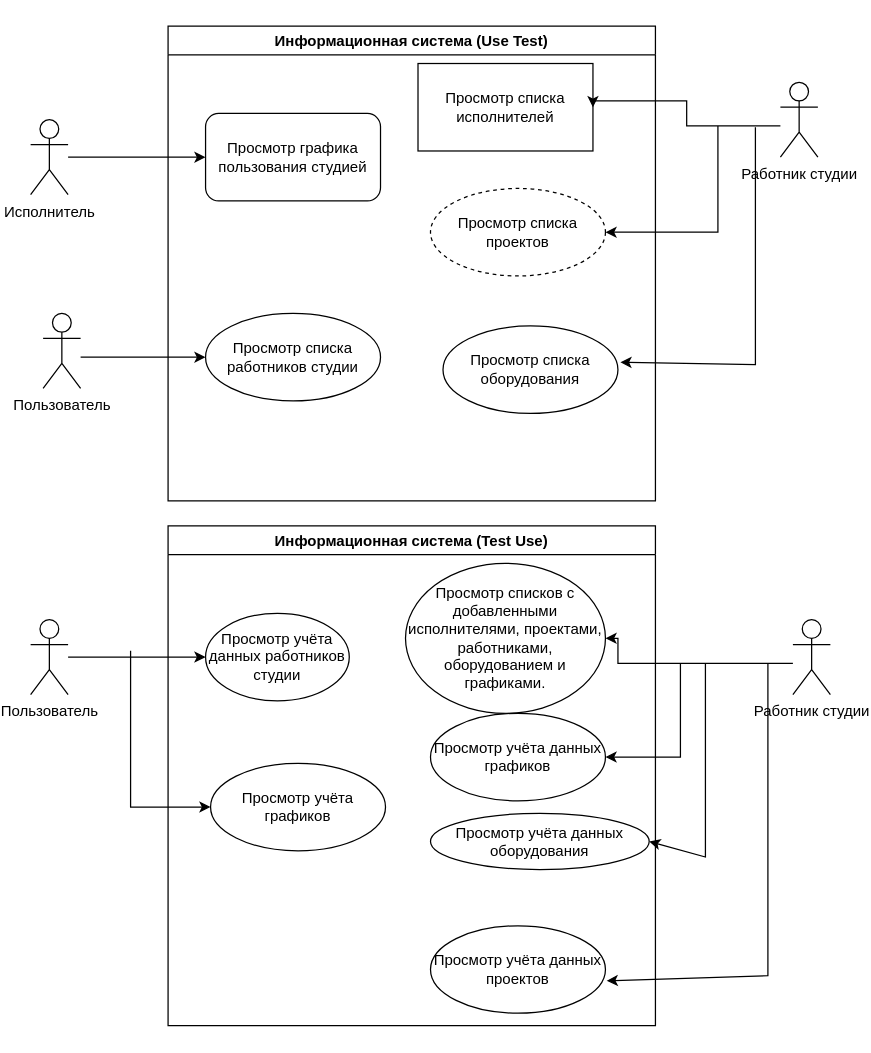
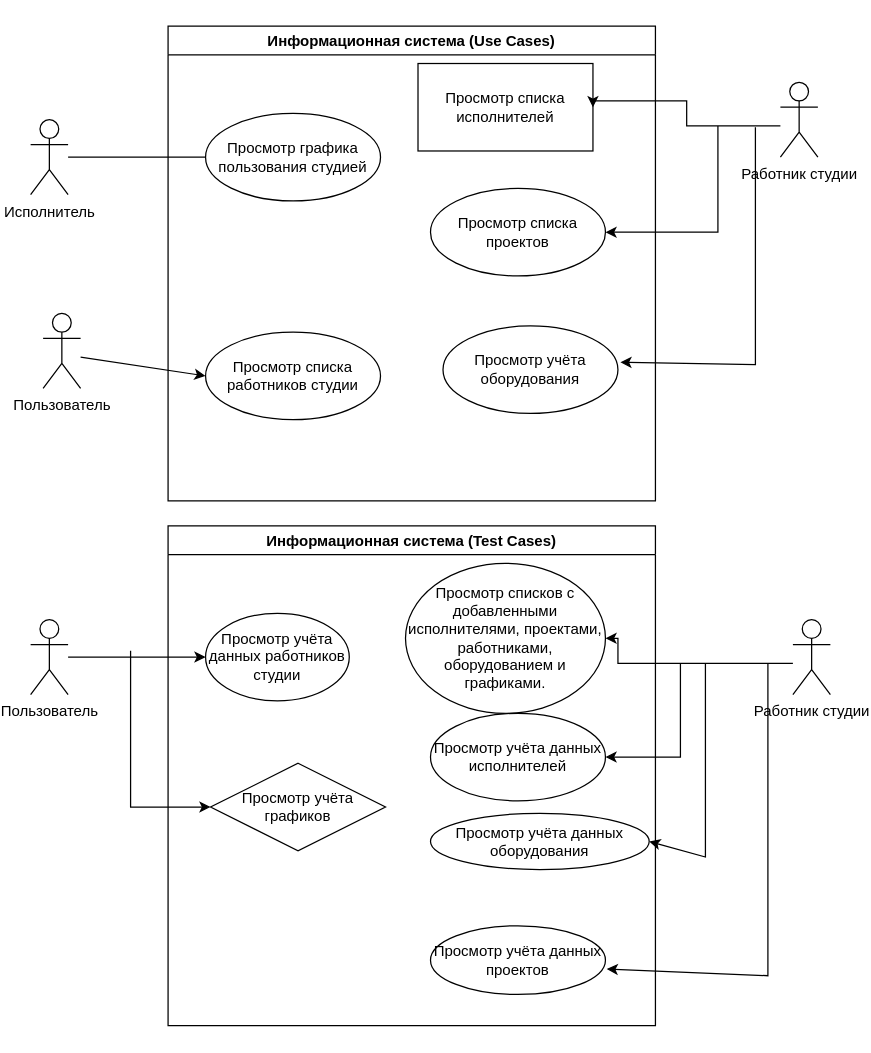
node "Информационная система (Use Test)": label "Информационная система (Use Test)" -> "Информационная система (Use Cases)"
edge "Исполнитель" -> "Просмотр графика пользования студией": arrowhead classic -> none
node "Просмотр графика пользования студией": shape rounded rectangle -> ellipse
node "Просмотр списка проектов": style dashed -> solid
node "Просмотр списка работников студии": moved (293, 357) -> (293, 376)
node "Просмотр списка оборудования": label "Просмотр списка оборудования" -> "Просмотр учёта оборудования"
node "Информационная система (Test Use)": label "Информационная система (Test Use)" -> "Информационная система (Test Cases)"
node "Просмотр учёта данных графиков": label "Просмотр учёта данных графиков" -> "Просмотр учёта данных исполнителей"
node "Просмотр учёта графиков": shape ellipse -> diamond
node "Просмотр учёта данных проектов": size 175x88 -> 175x69
